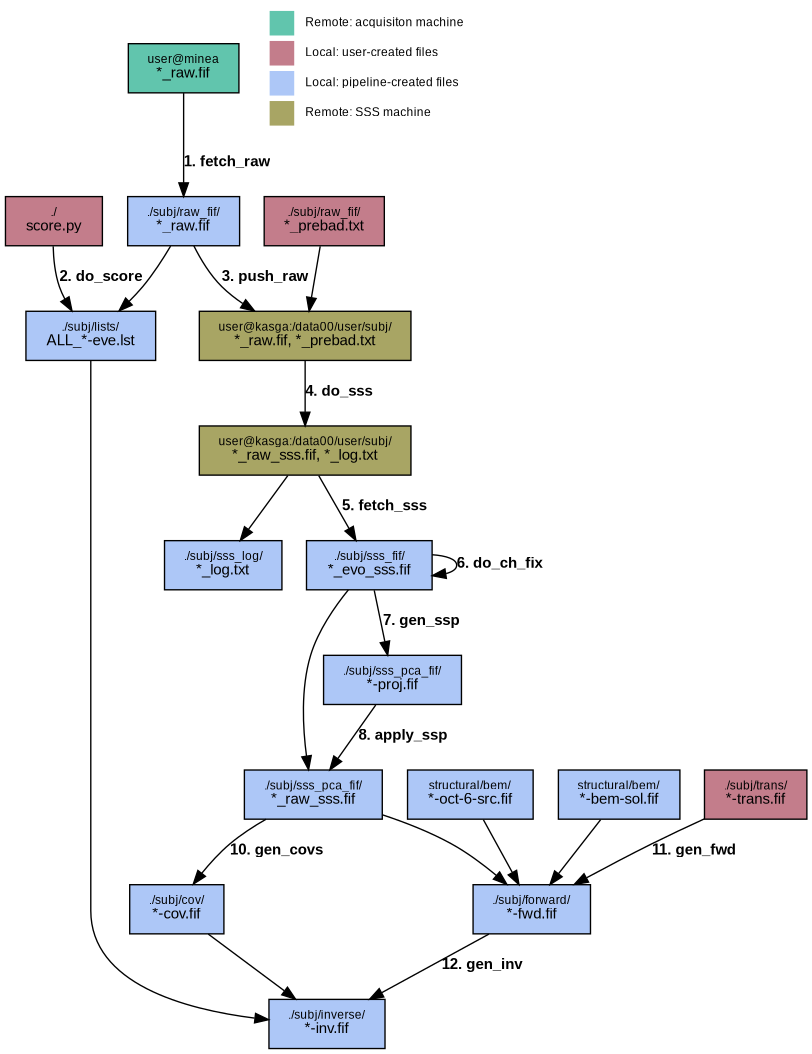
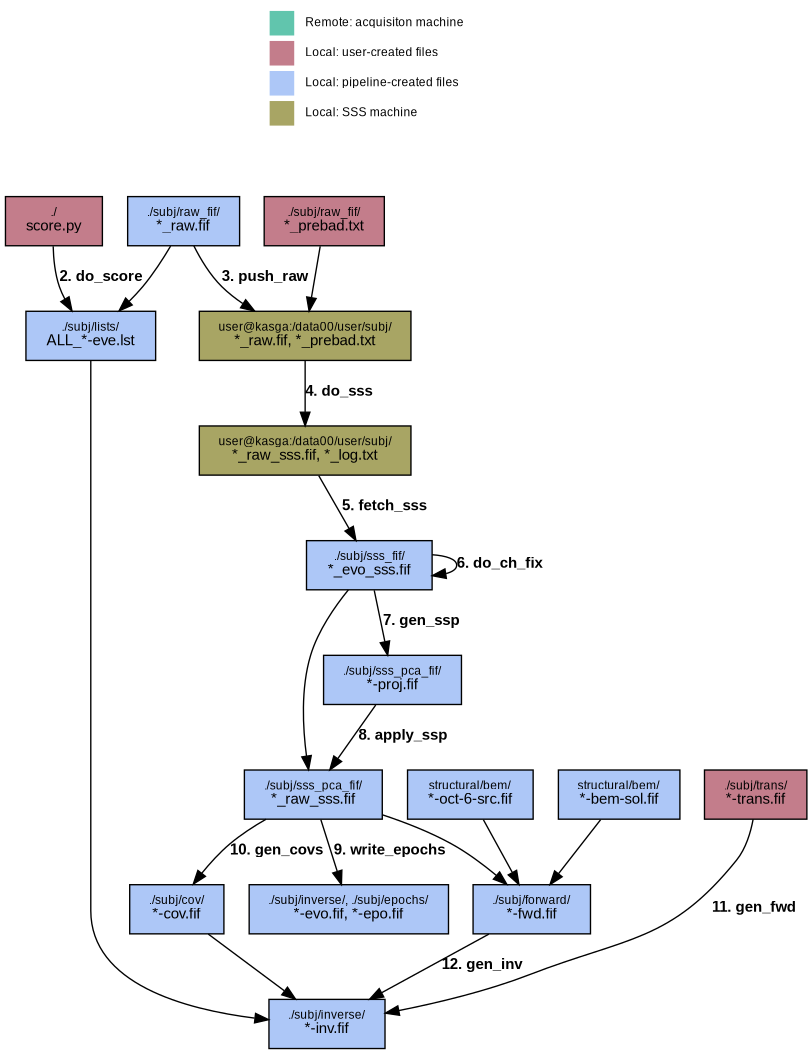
node "user@minea": removed
node "Remote: acquisiton machine": text "Remote: SSS machine" -> "Local: SSS machine"
node "./subj/sss_log/": removed
edge "./subj/trans/" -> "./subj/forward/": now "./subj/trans/" -> "./subj/inverse/"
node "./subj/inverse/, ./subj/epochs/": added
